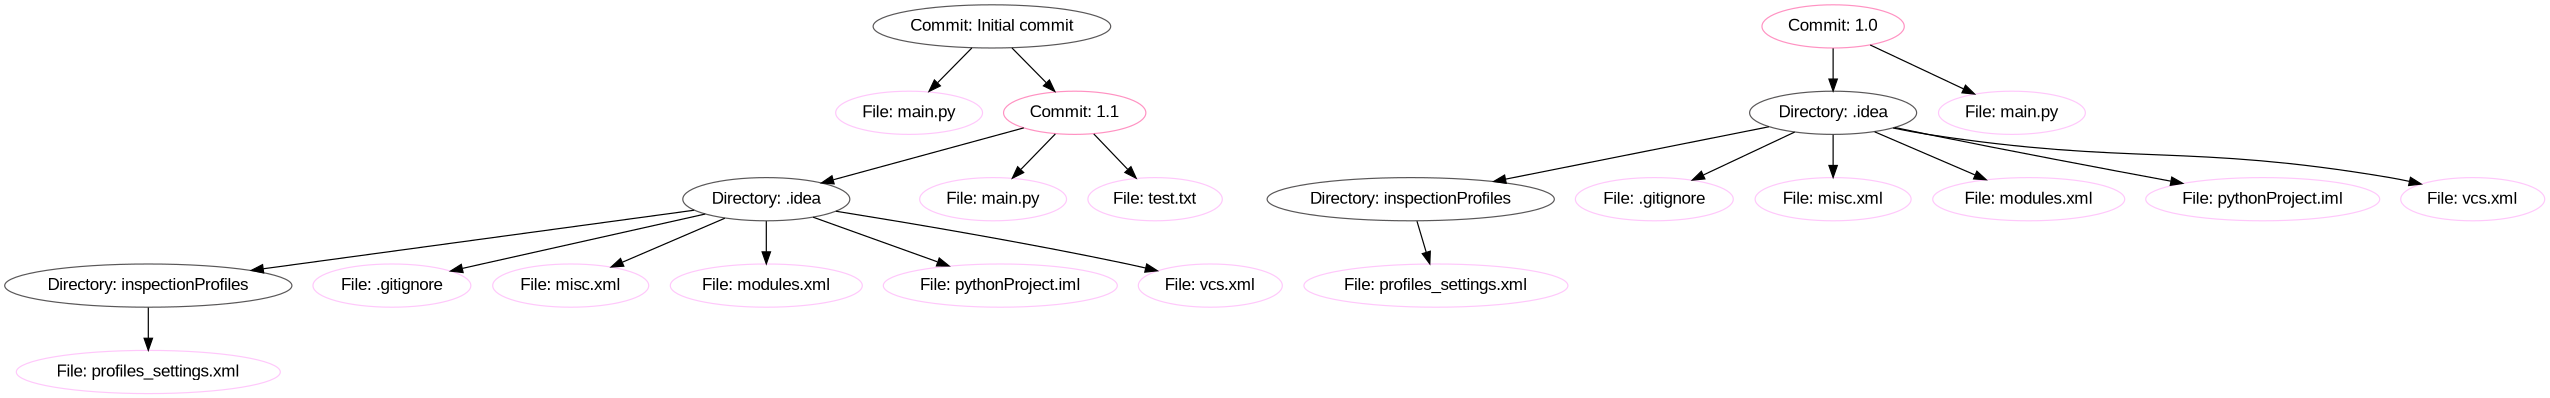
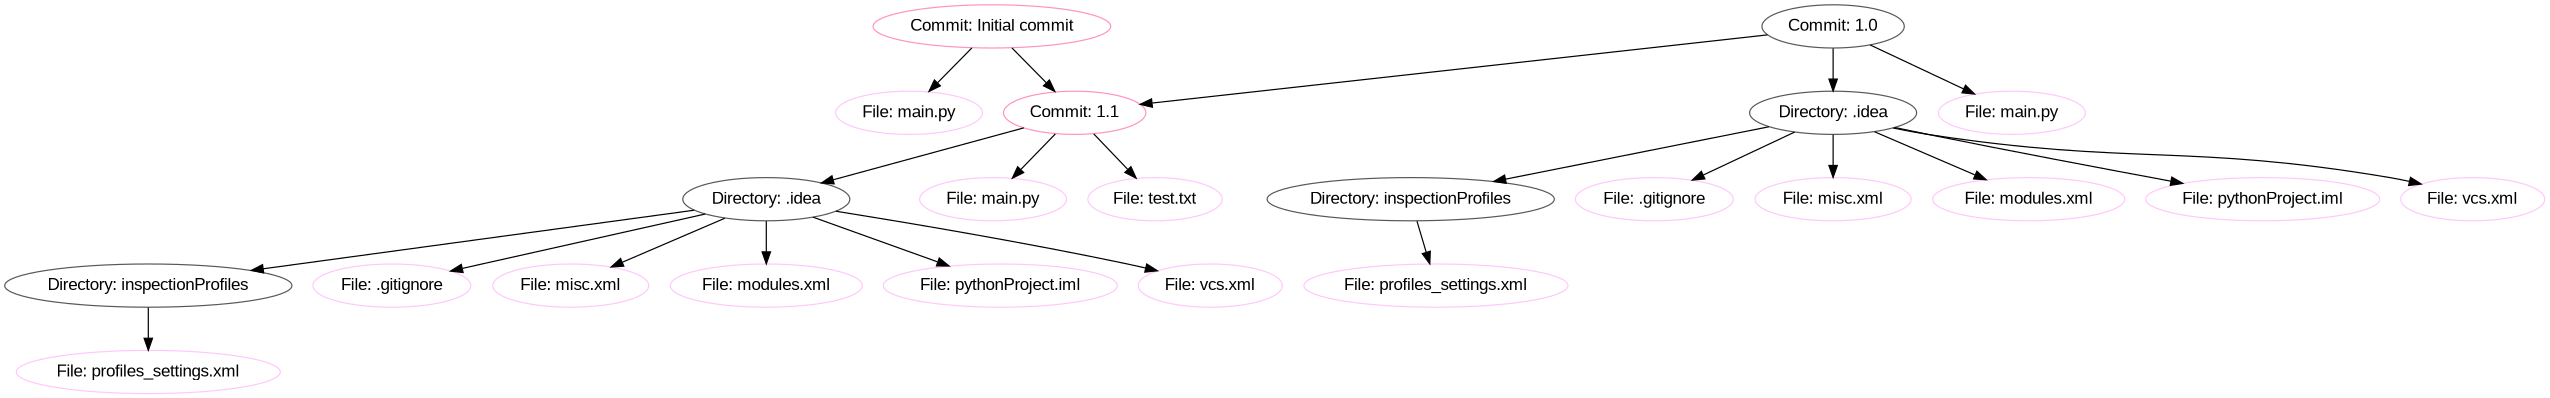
node "Commit: Initial commit": color #595758 -> #ff92c2
node "Commit: 1.0": color #ff92c2 -> #595758
edge "Commit: 1.0" -> "Commit: 1.1": added
